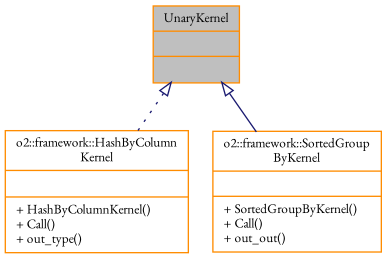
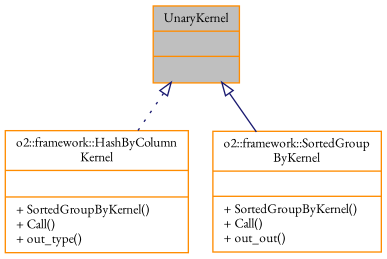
node "o2::framework::HashByColumn": text "+ HashByColumnKernel()" -> "+ SortedGroupByKernel()"
